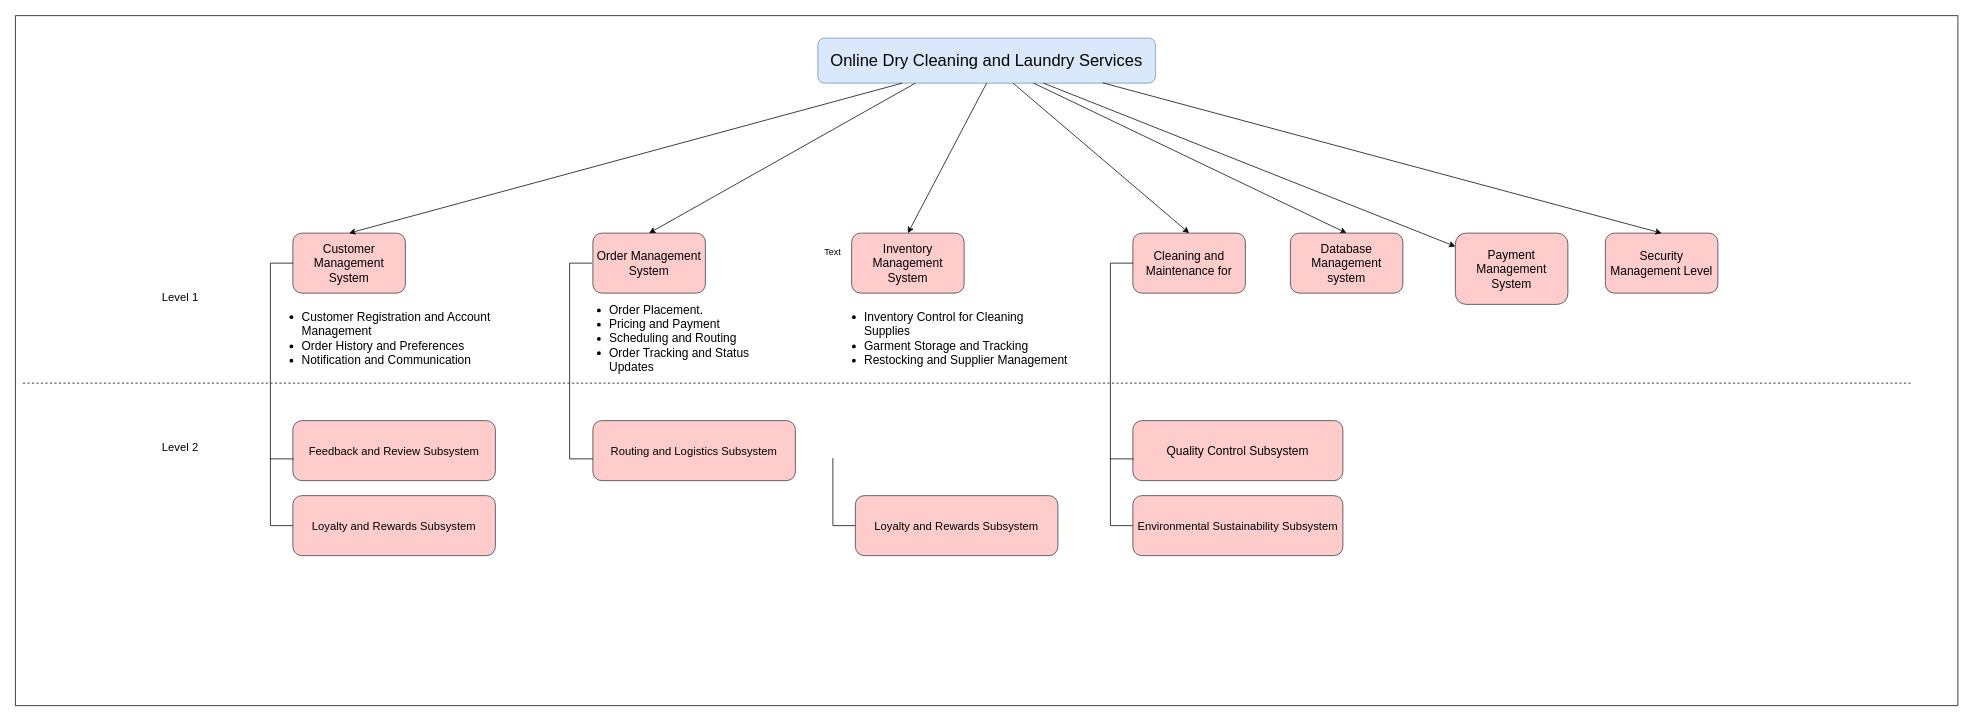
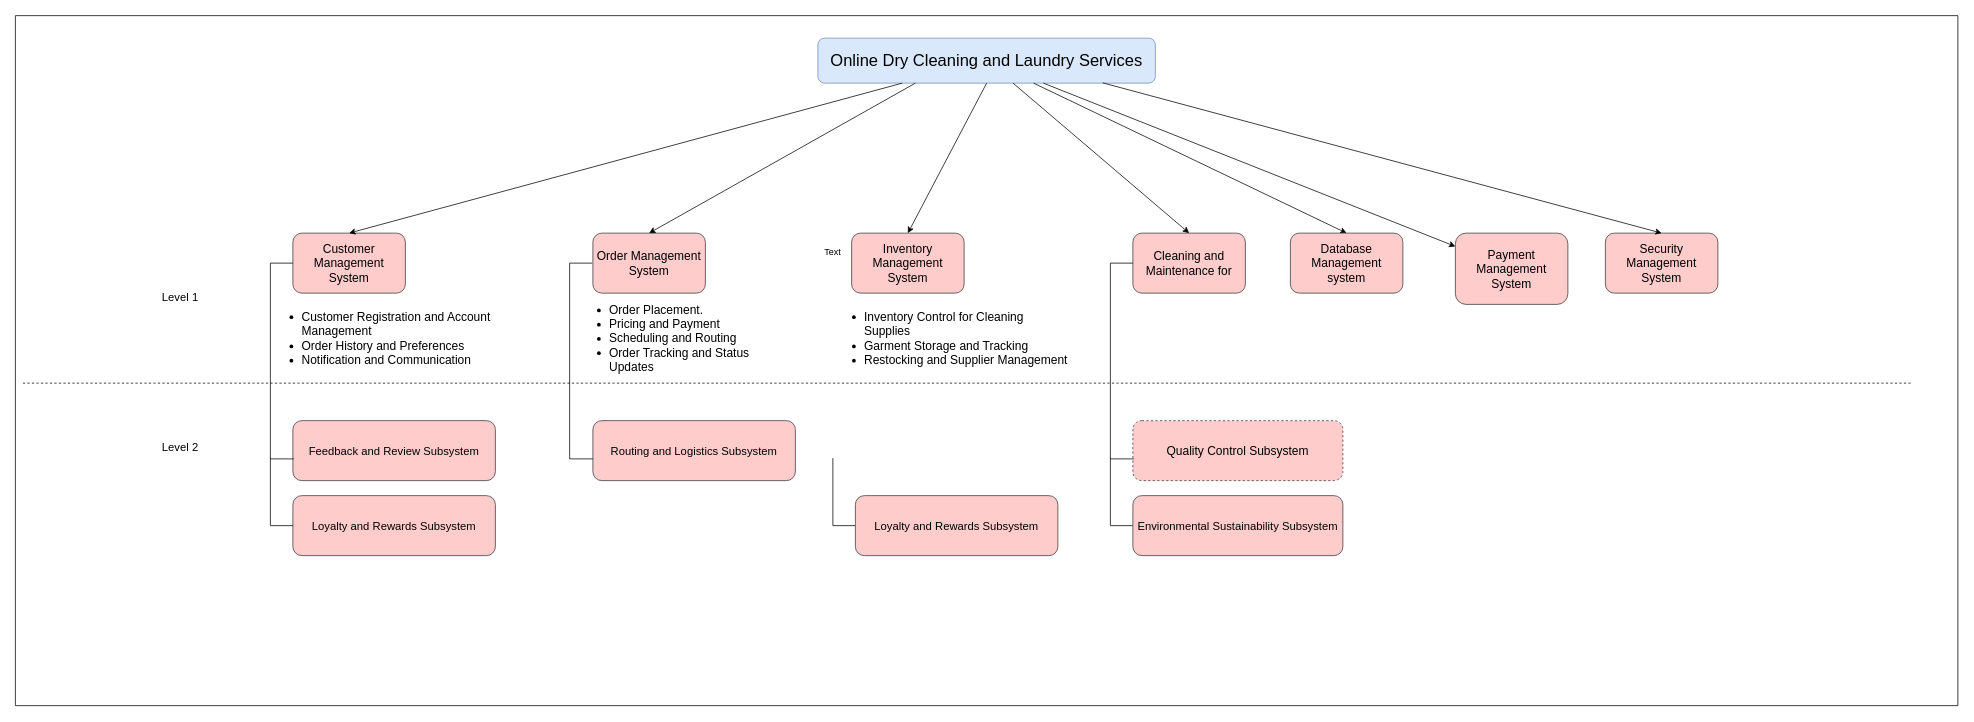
node "Security Management Level": label "Security Management Level" -> "Security Management System"
node "Quality Control Subsystem": style solid -> dashed
